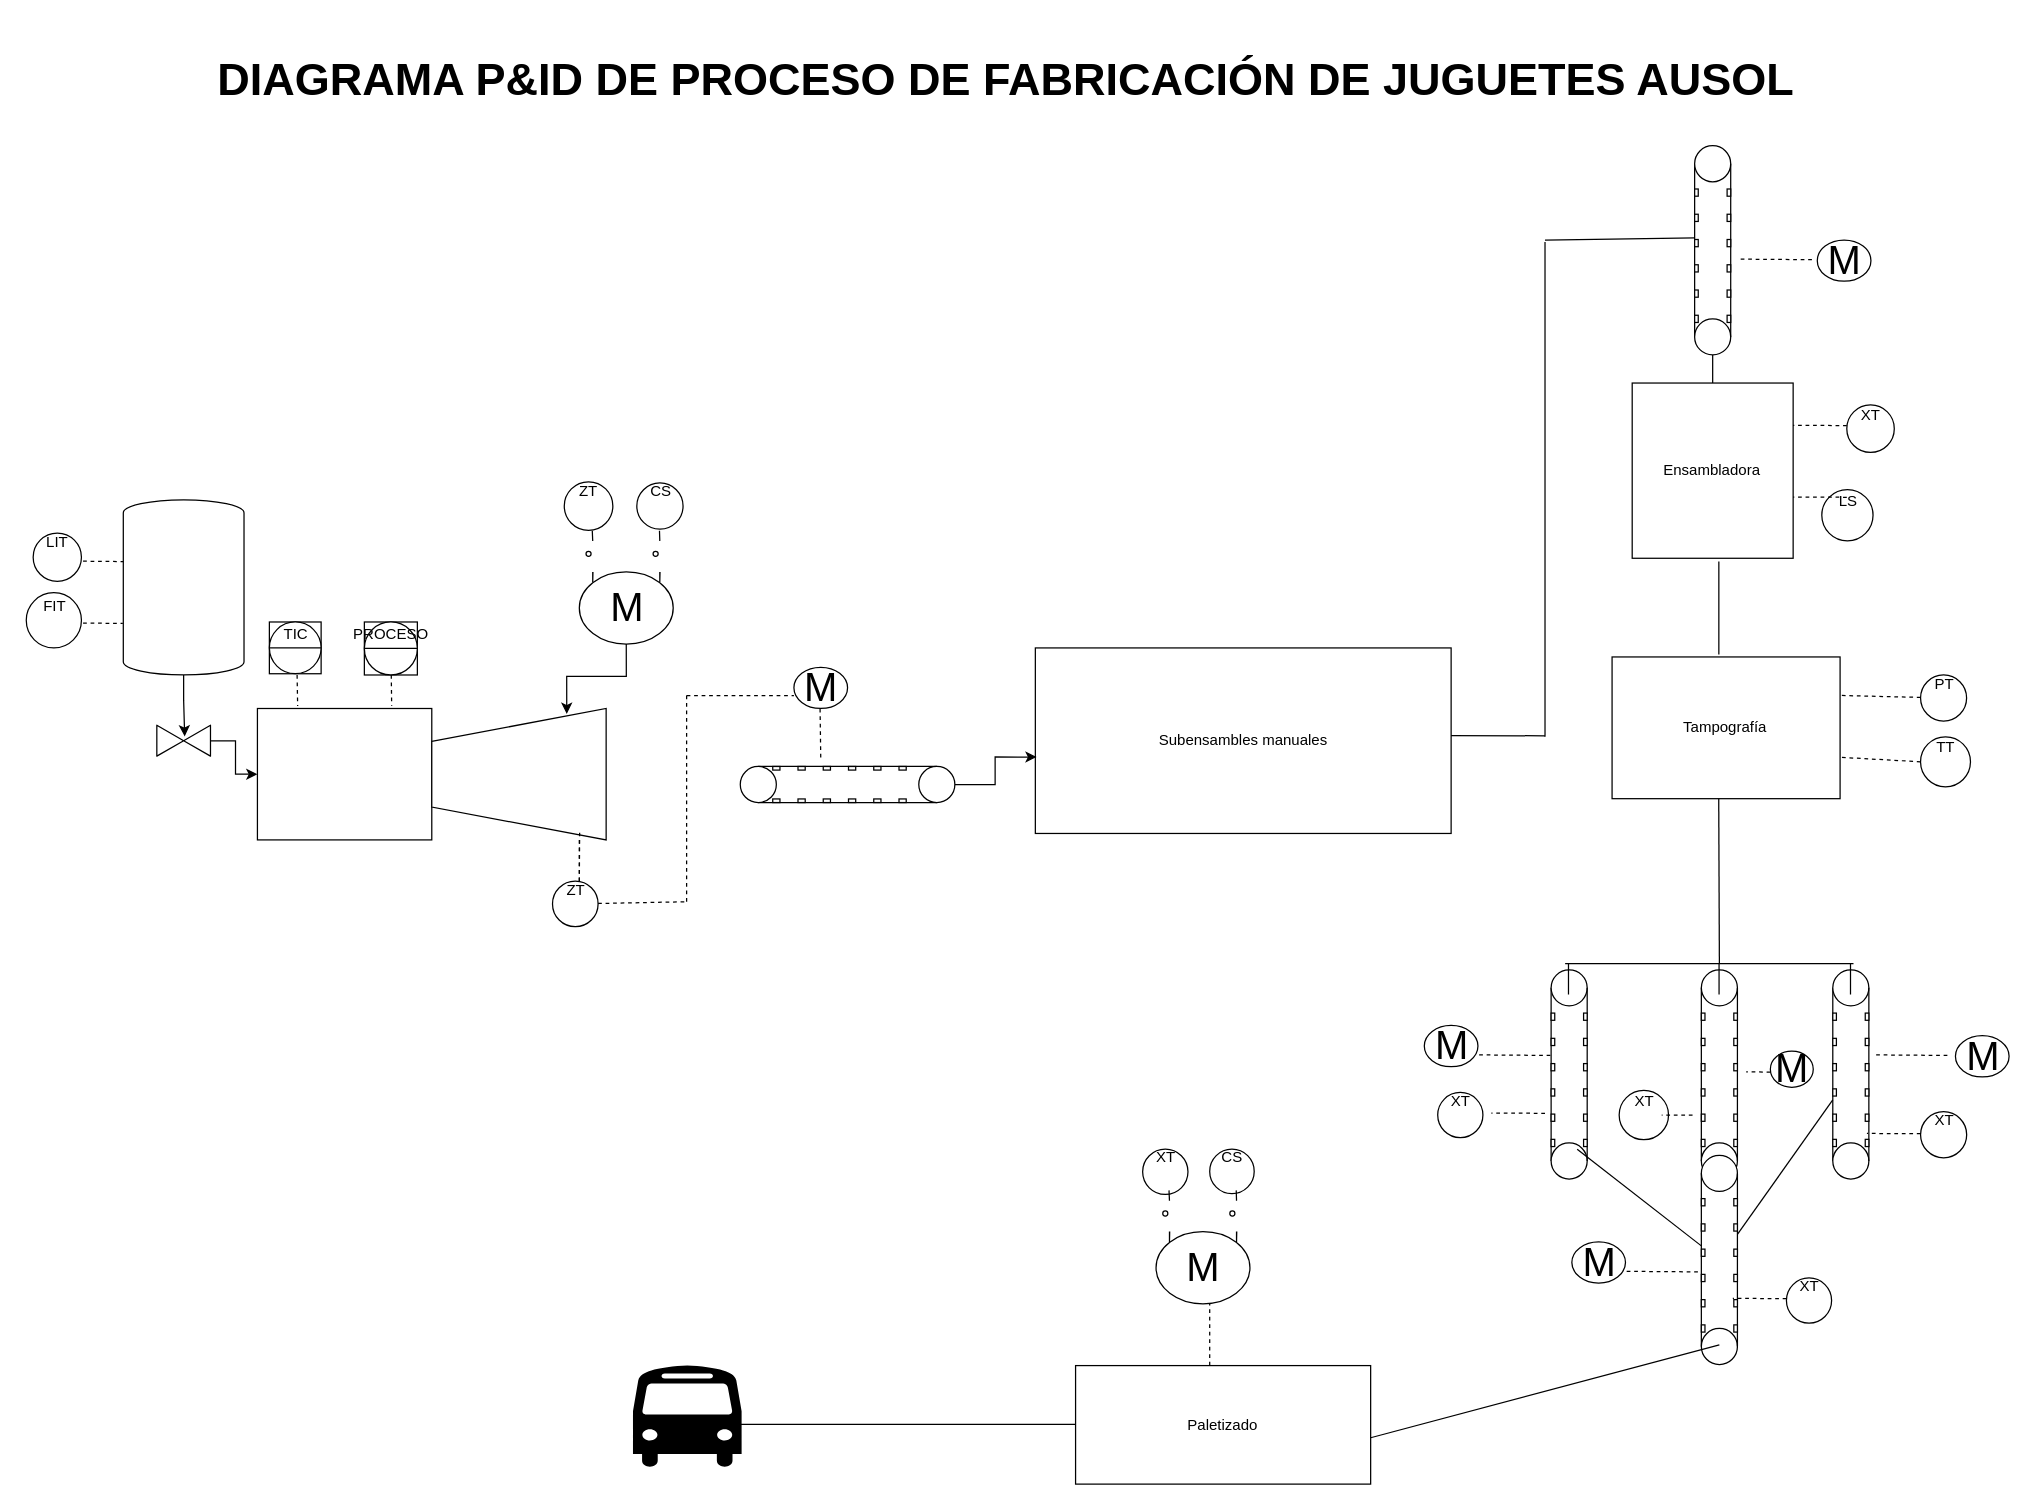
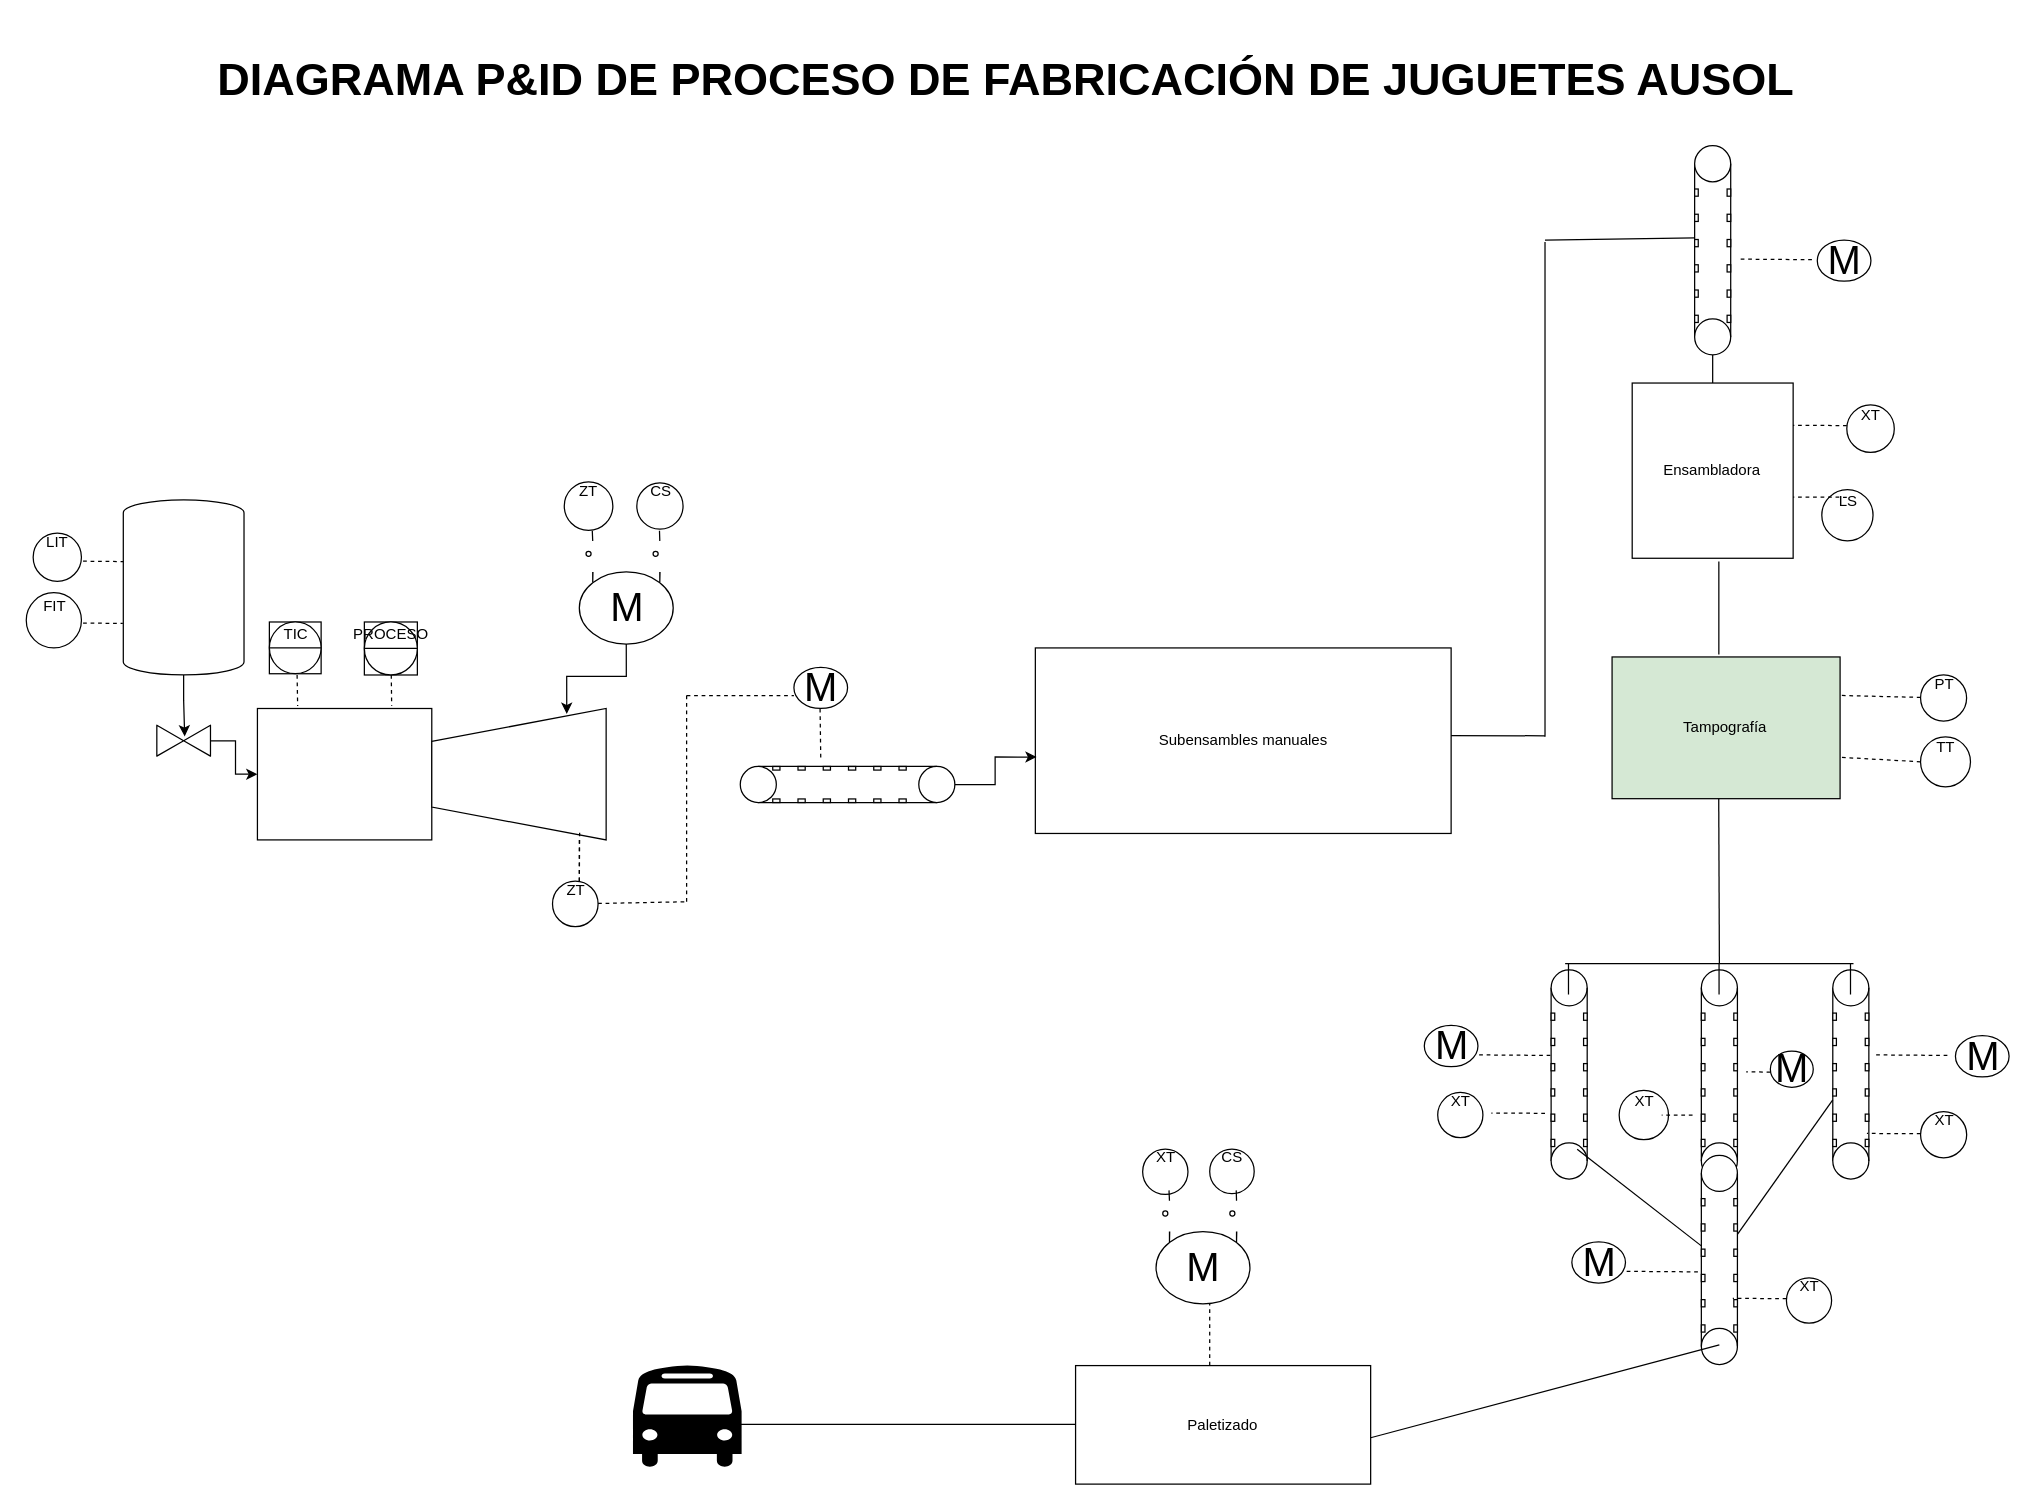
node "Tampografía": fillcolor #ffffff -> #d5e8d4
